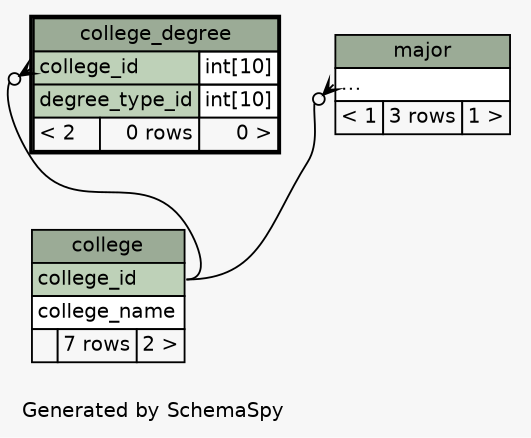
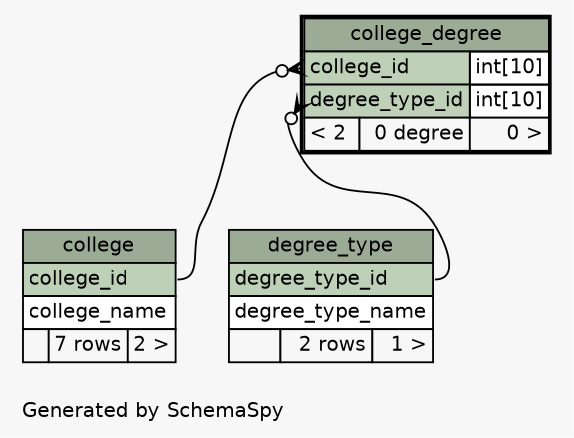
node "major": removed
node "college_degree": text "0 rows" -> "0 degree"
node "degree_type": added
